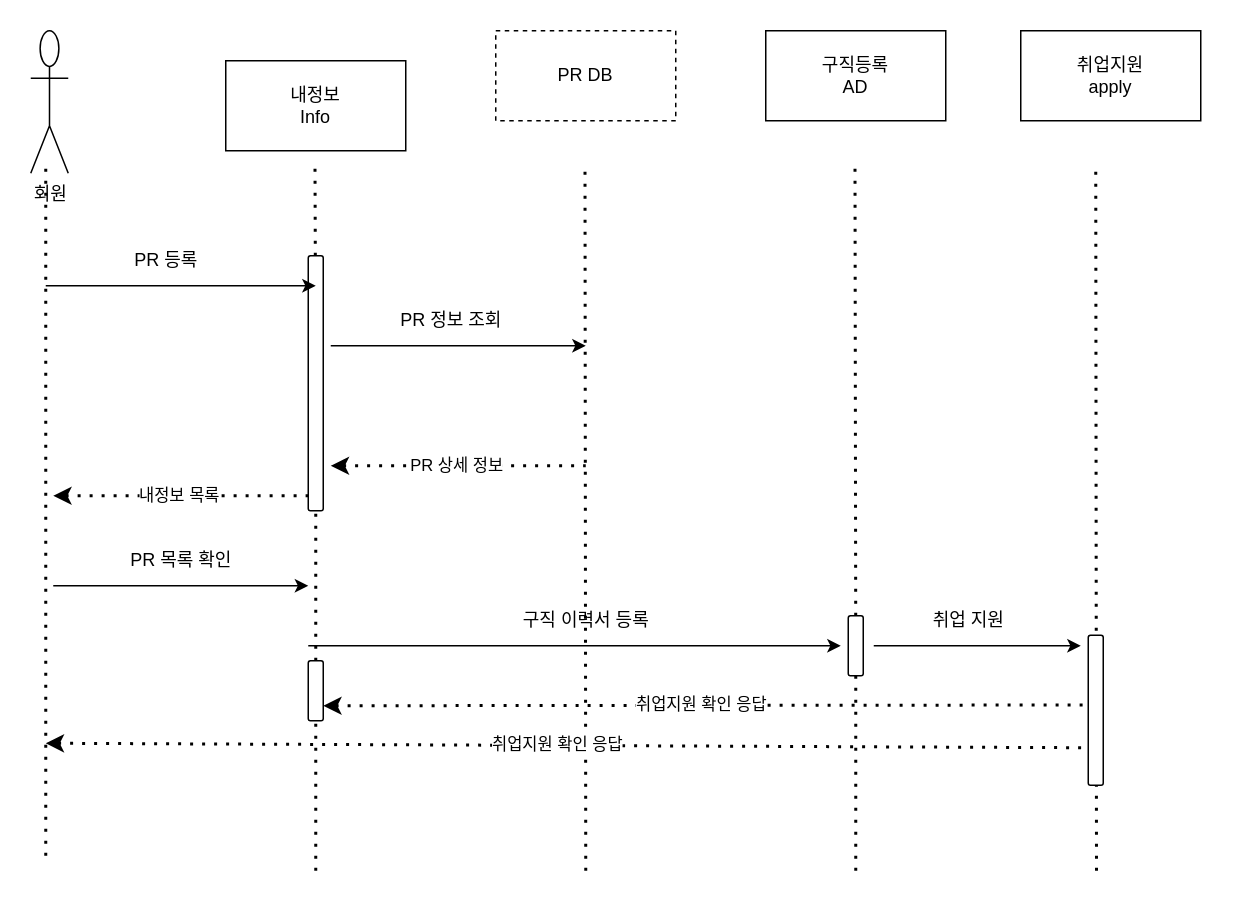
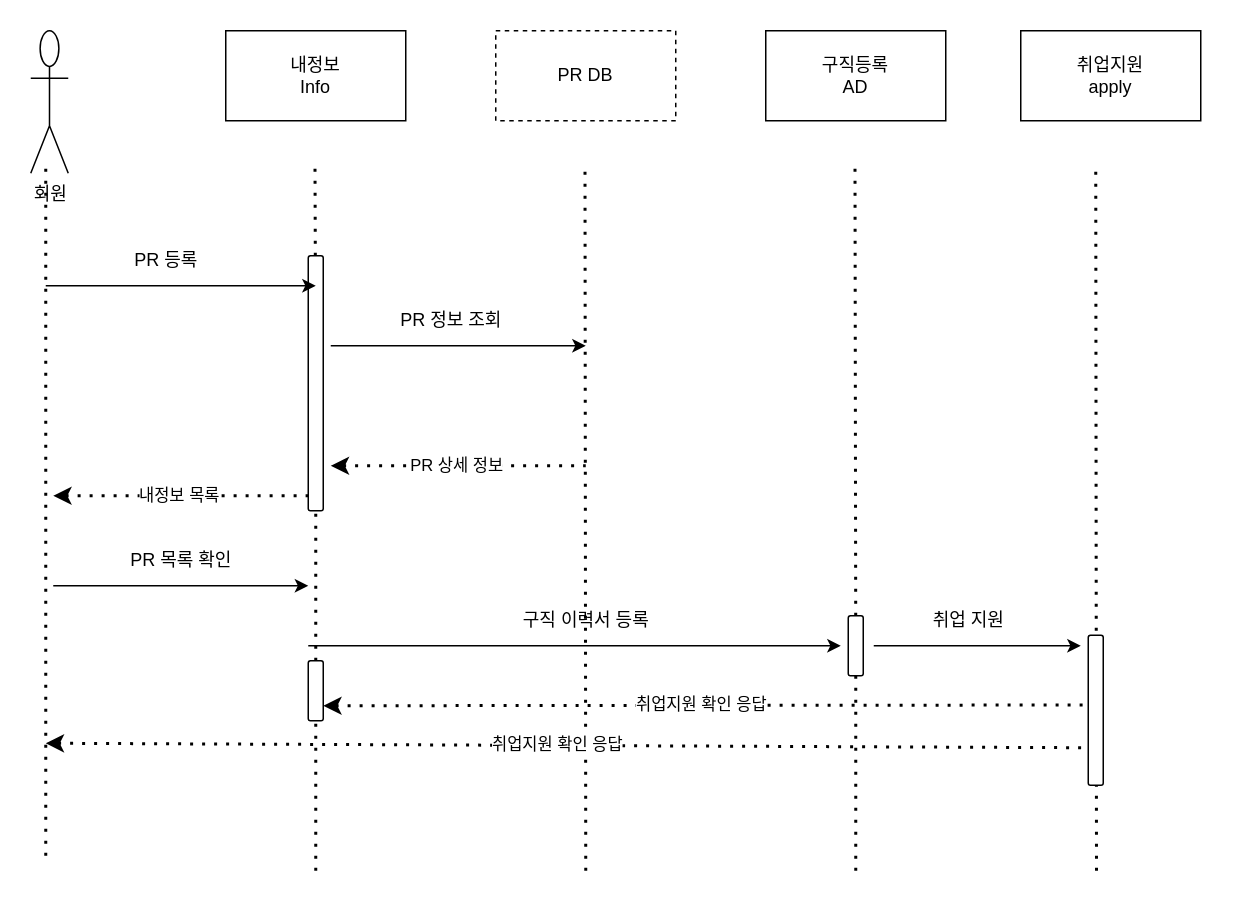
node "내정보 Info": moved (316, 106) -> (316, 76)
